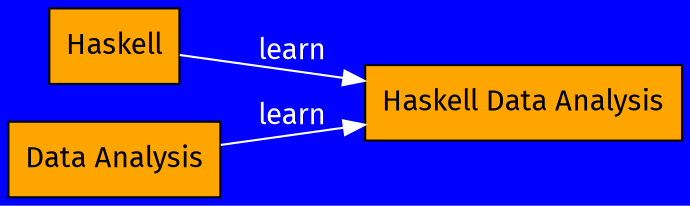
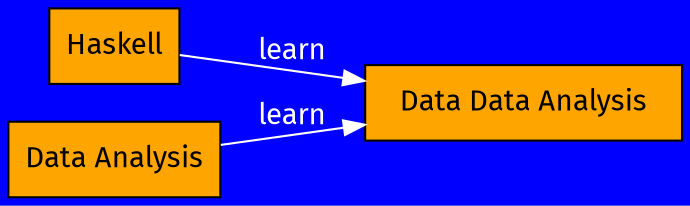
node "Haskell Data Analysis": label "Haskell Data Analysis" -> "Data Data Analysis"
